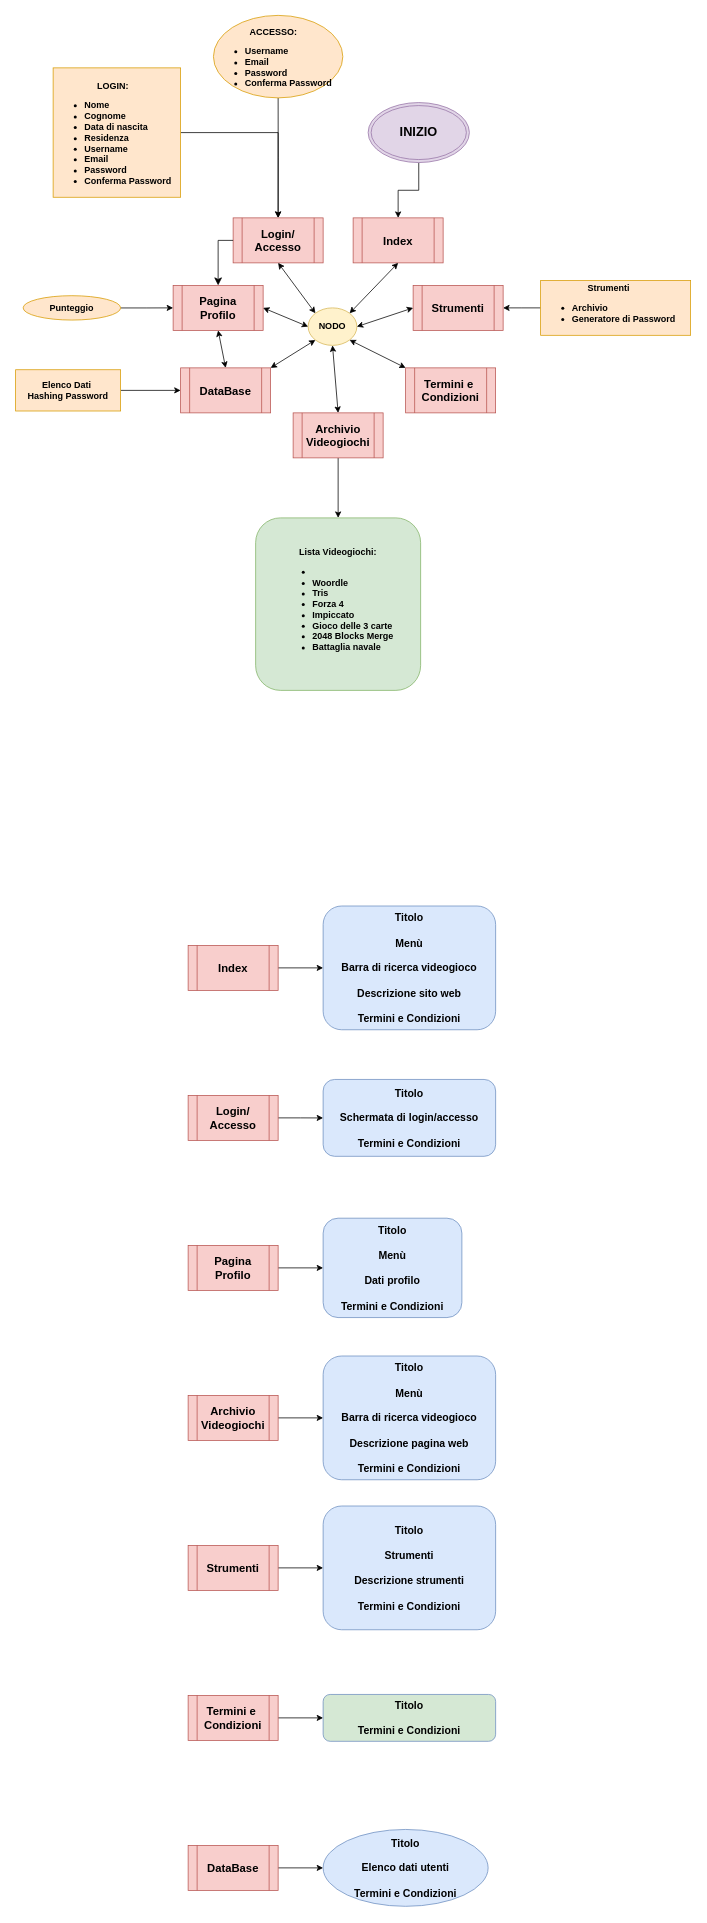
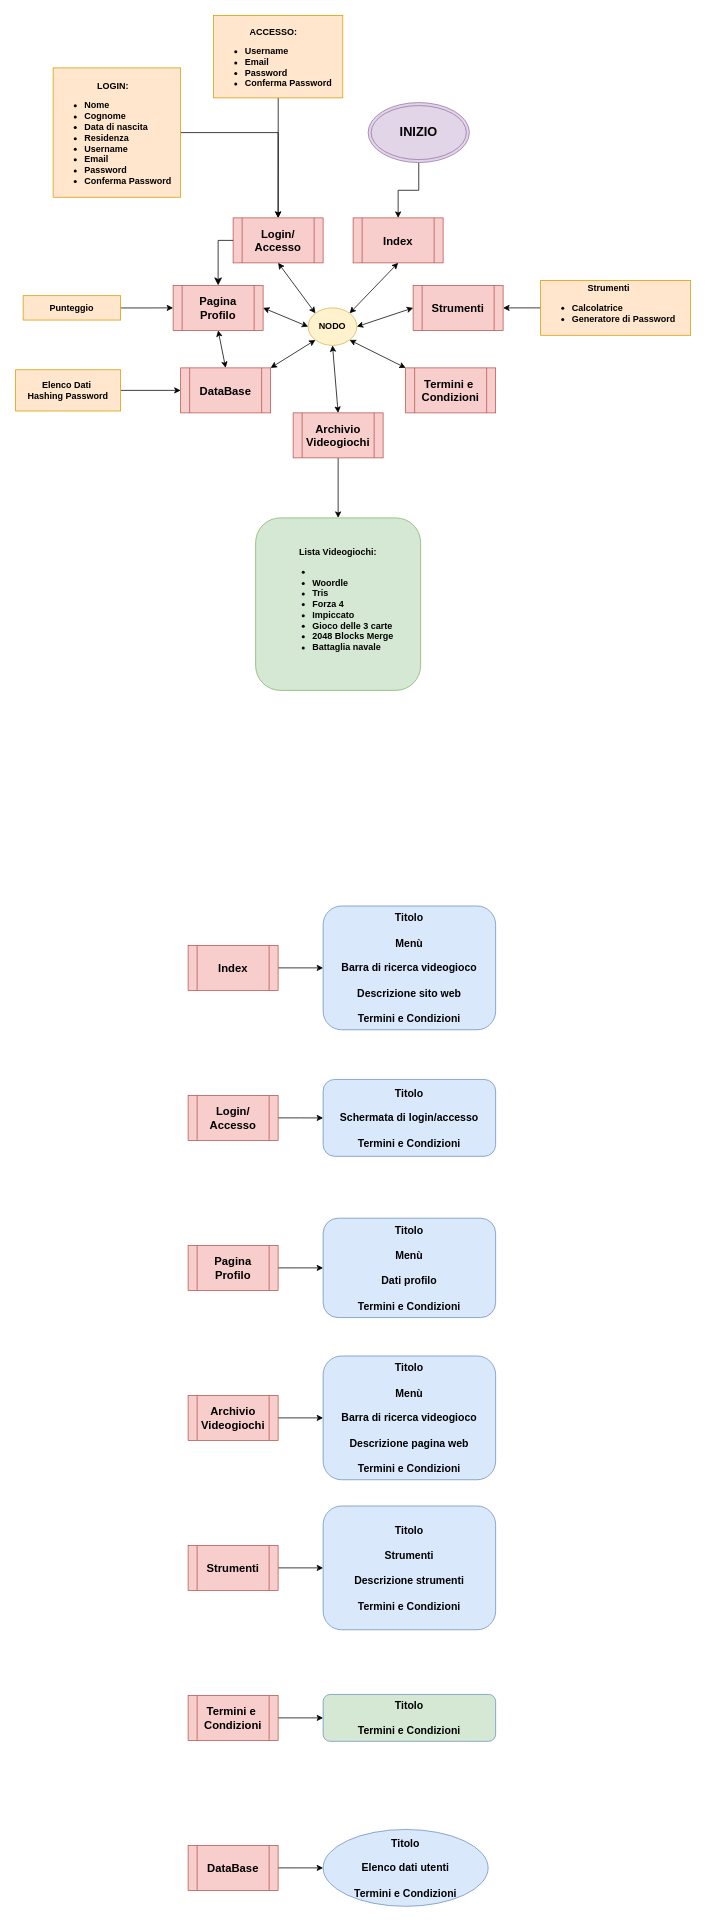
node "ACCESSO: Username Email Password Conferma Password": shape ellipse -> rectangle
node "Punteggio": shape ellipse -> rectangle
node "Strumenti Archivio Generatore di Password": label "Strumenti Archivio Generatore di Password" -> "Strumenti Calcolatrice Generatore di Password"
node "Titolo Menù Dati profilo Termini e Condizioni": size 139x99 -> 173x99
